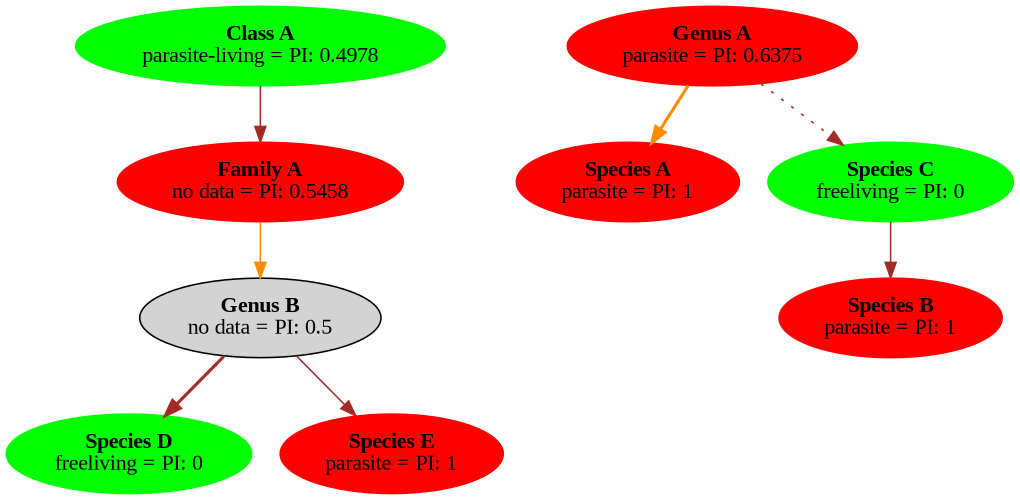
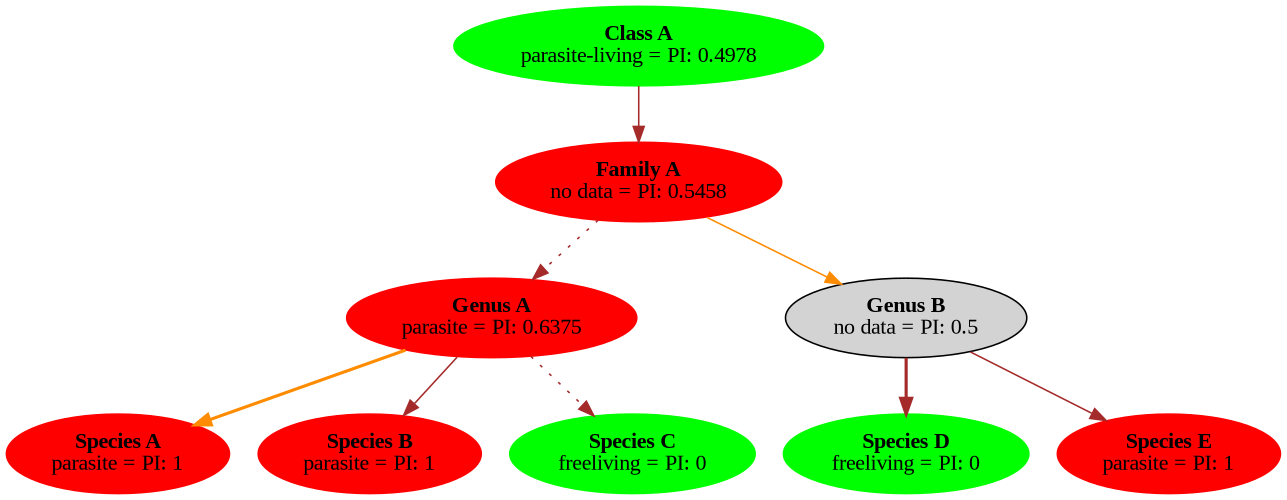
edge "Species C" -> "Species B": now "Genus A" -> "Species B"
edge "Family A" -> "Genus A": added
